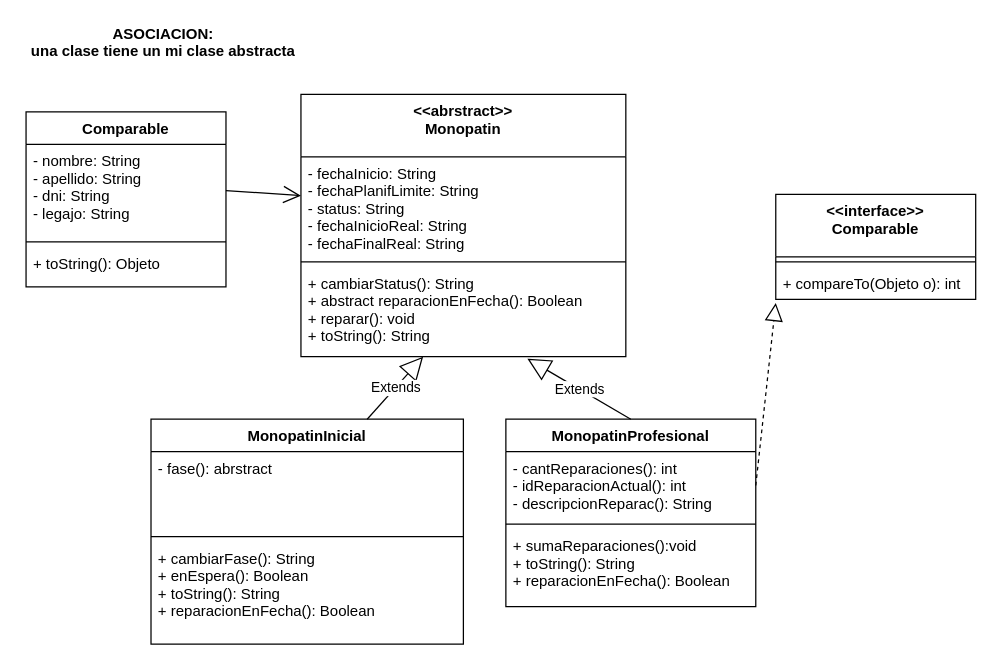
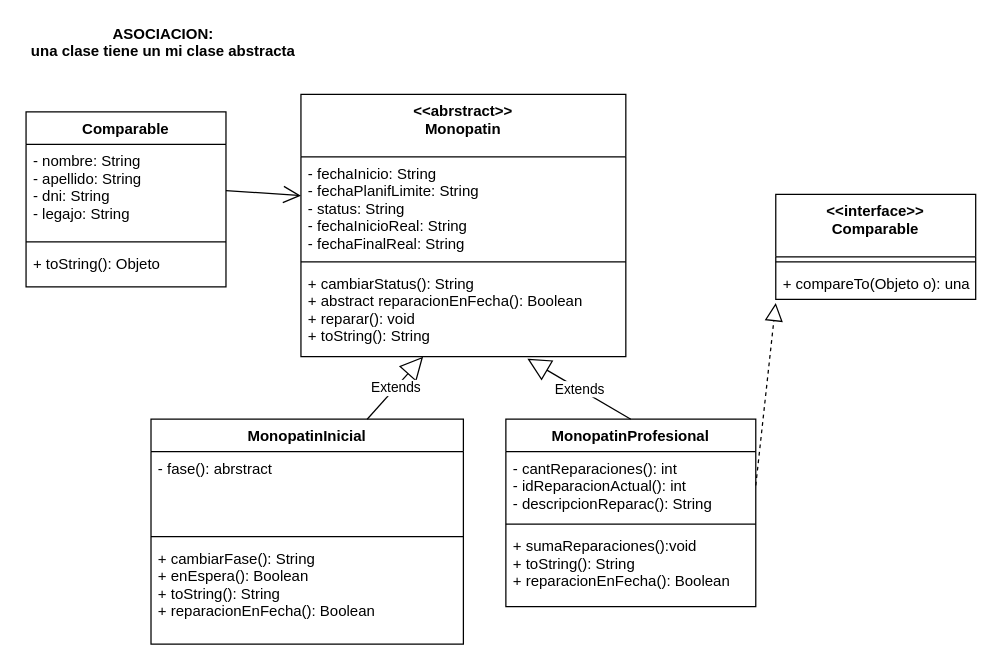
node "+ compareTo(Objeto o): int": label "+ compareTo(Objeto o): int" -> "+ compareTo(Objeto o): una"
